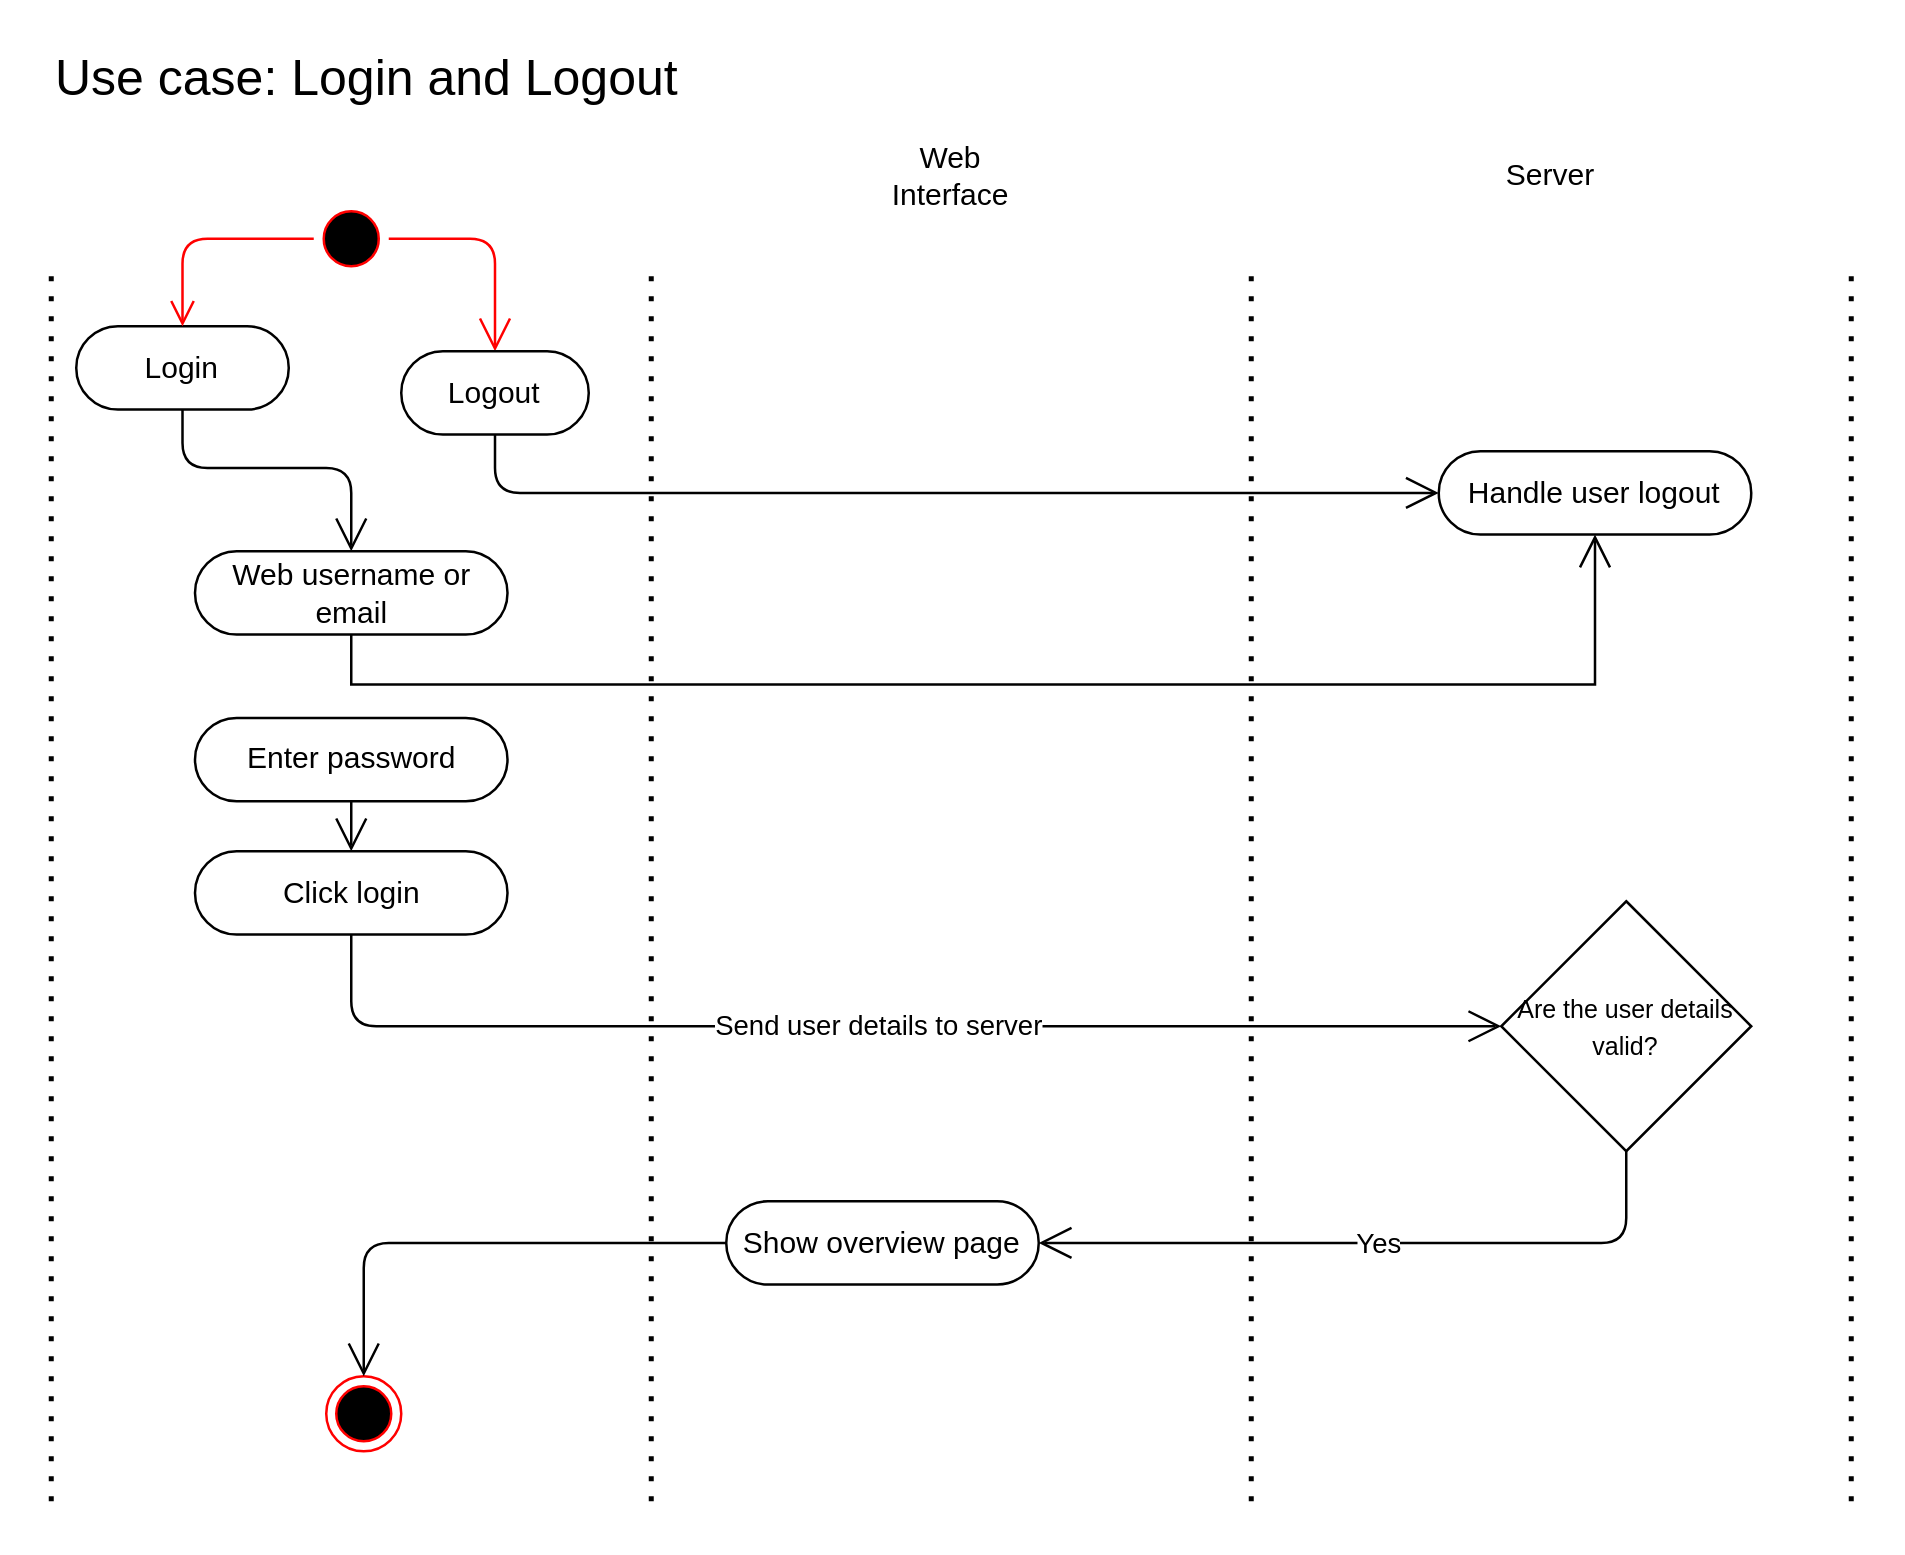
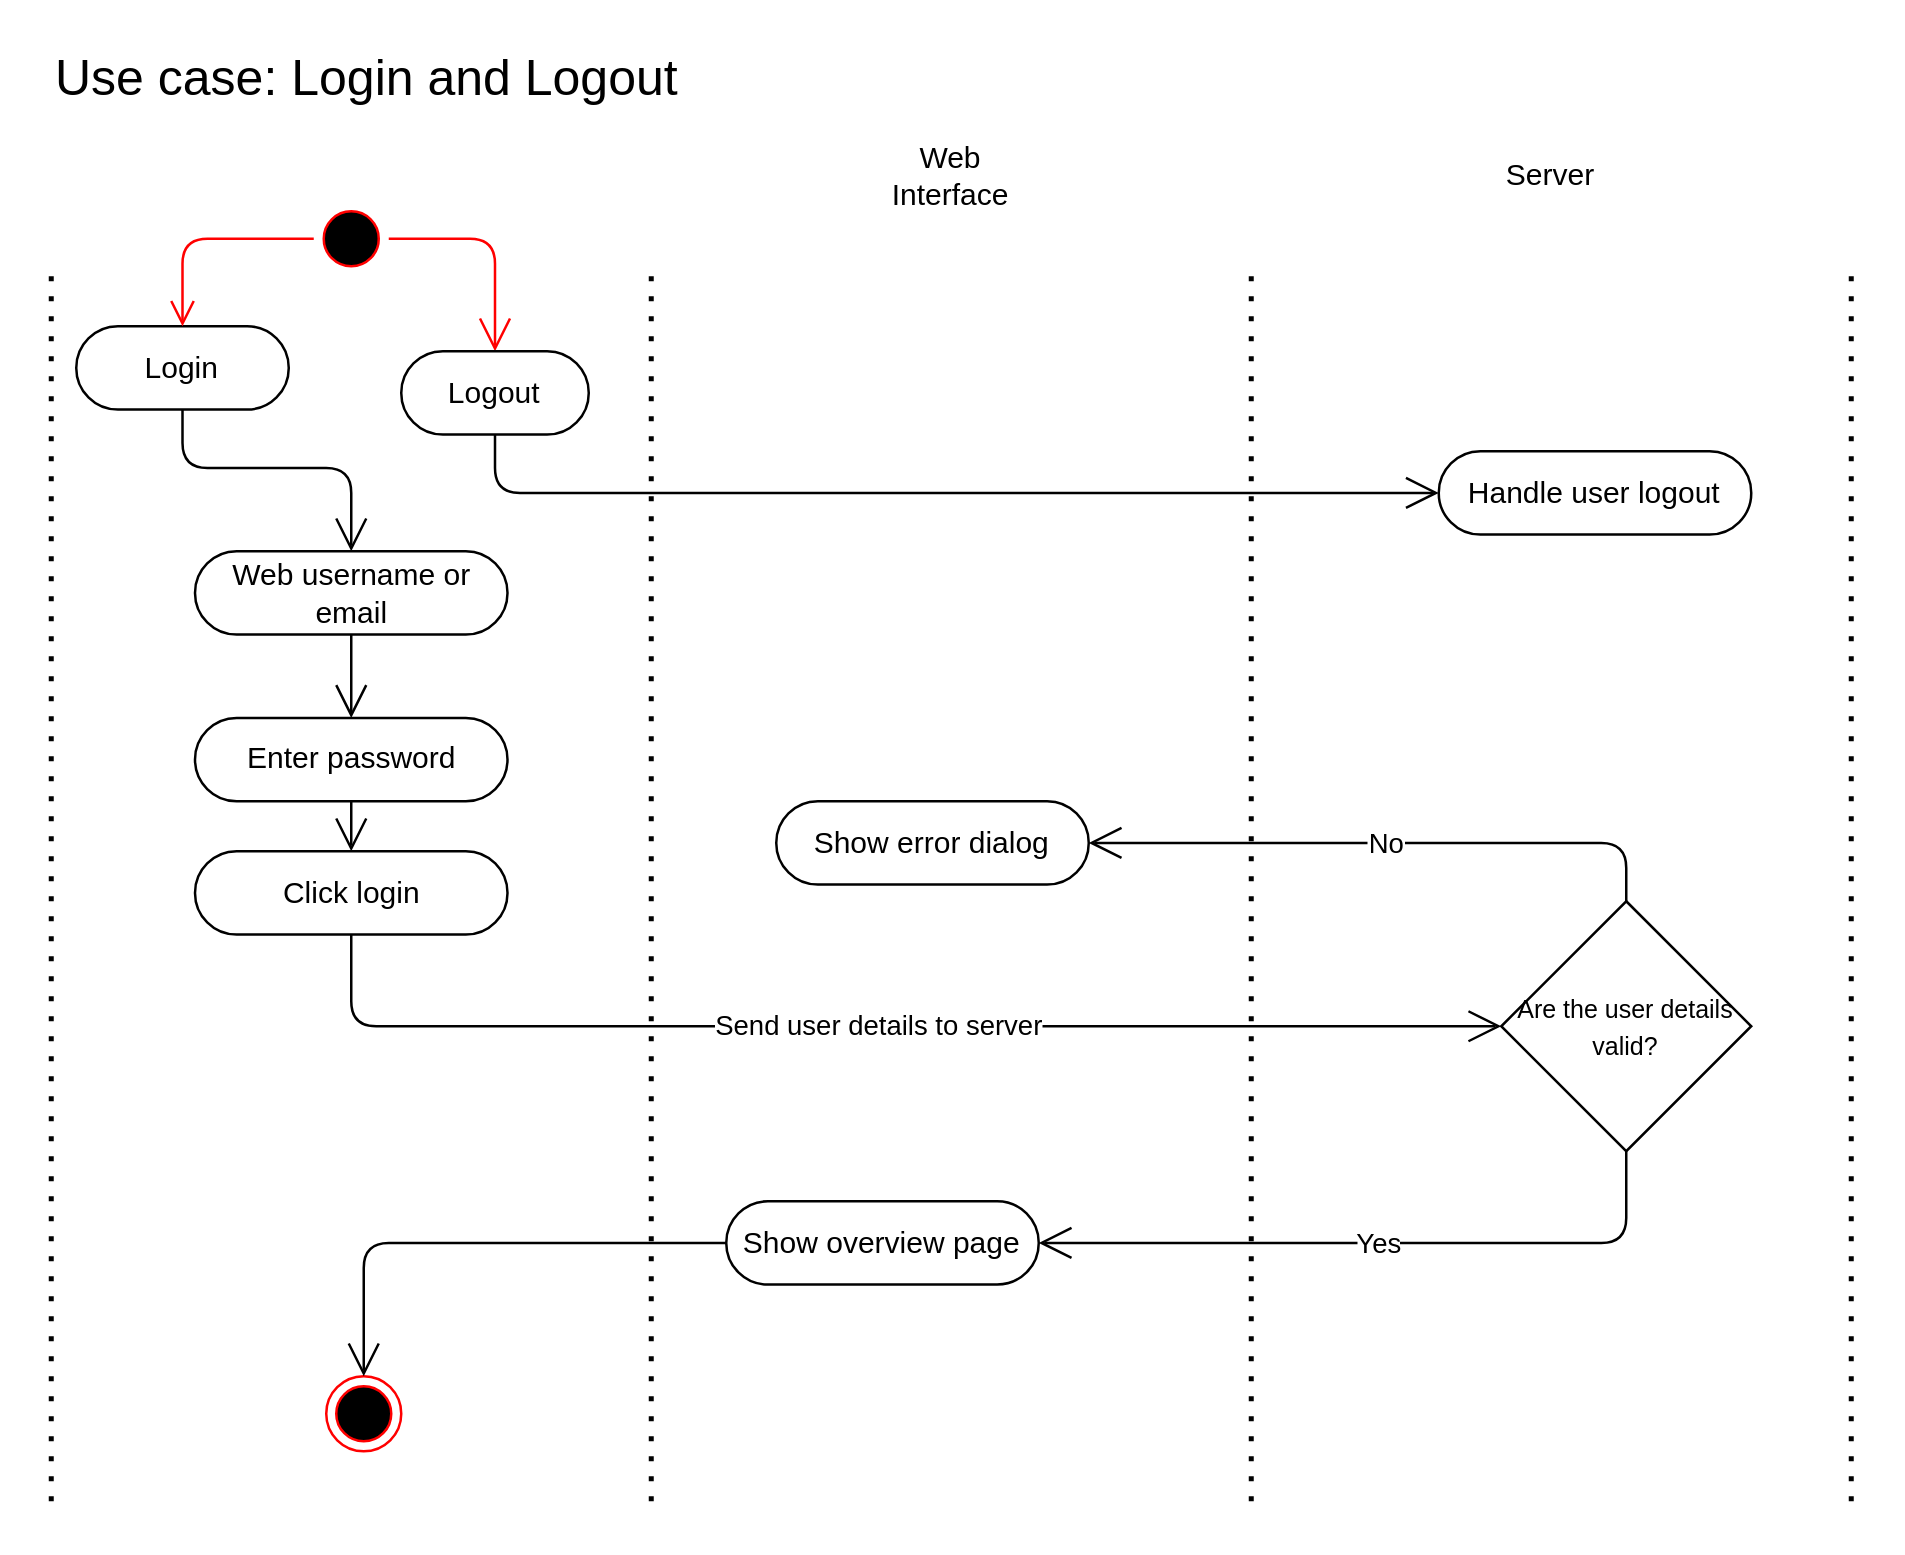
edge "Web username or email" -> "Handle user logout": now "Web username or email" -> "Enter password"
node "Show error dialog": added
edge "Are the user details valid?" -> "Show error dialog": added, label "No"
